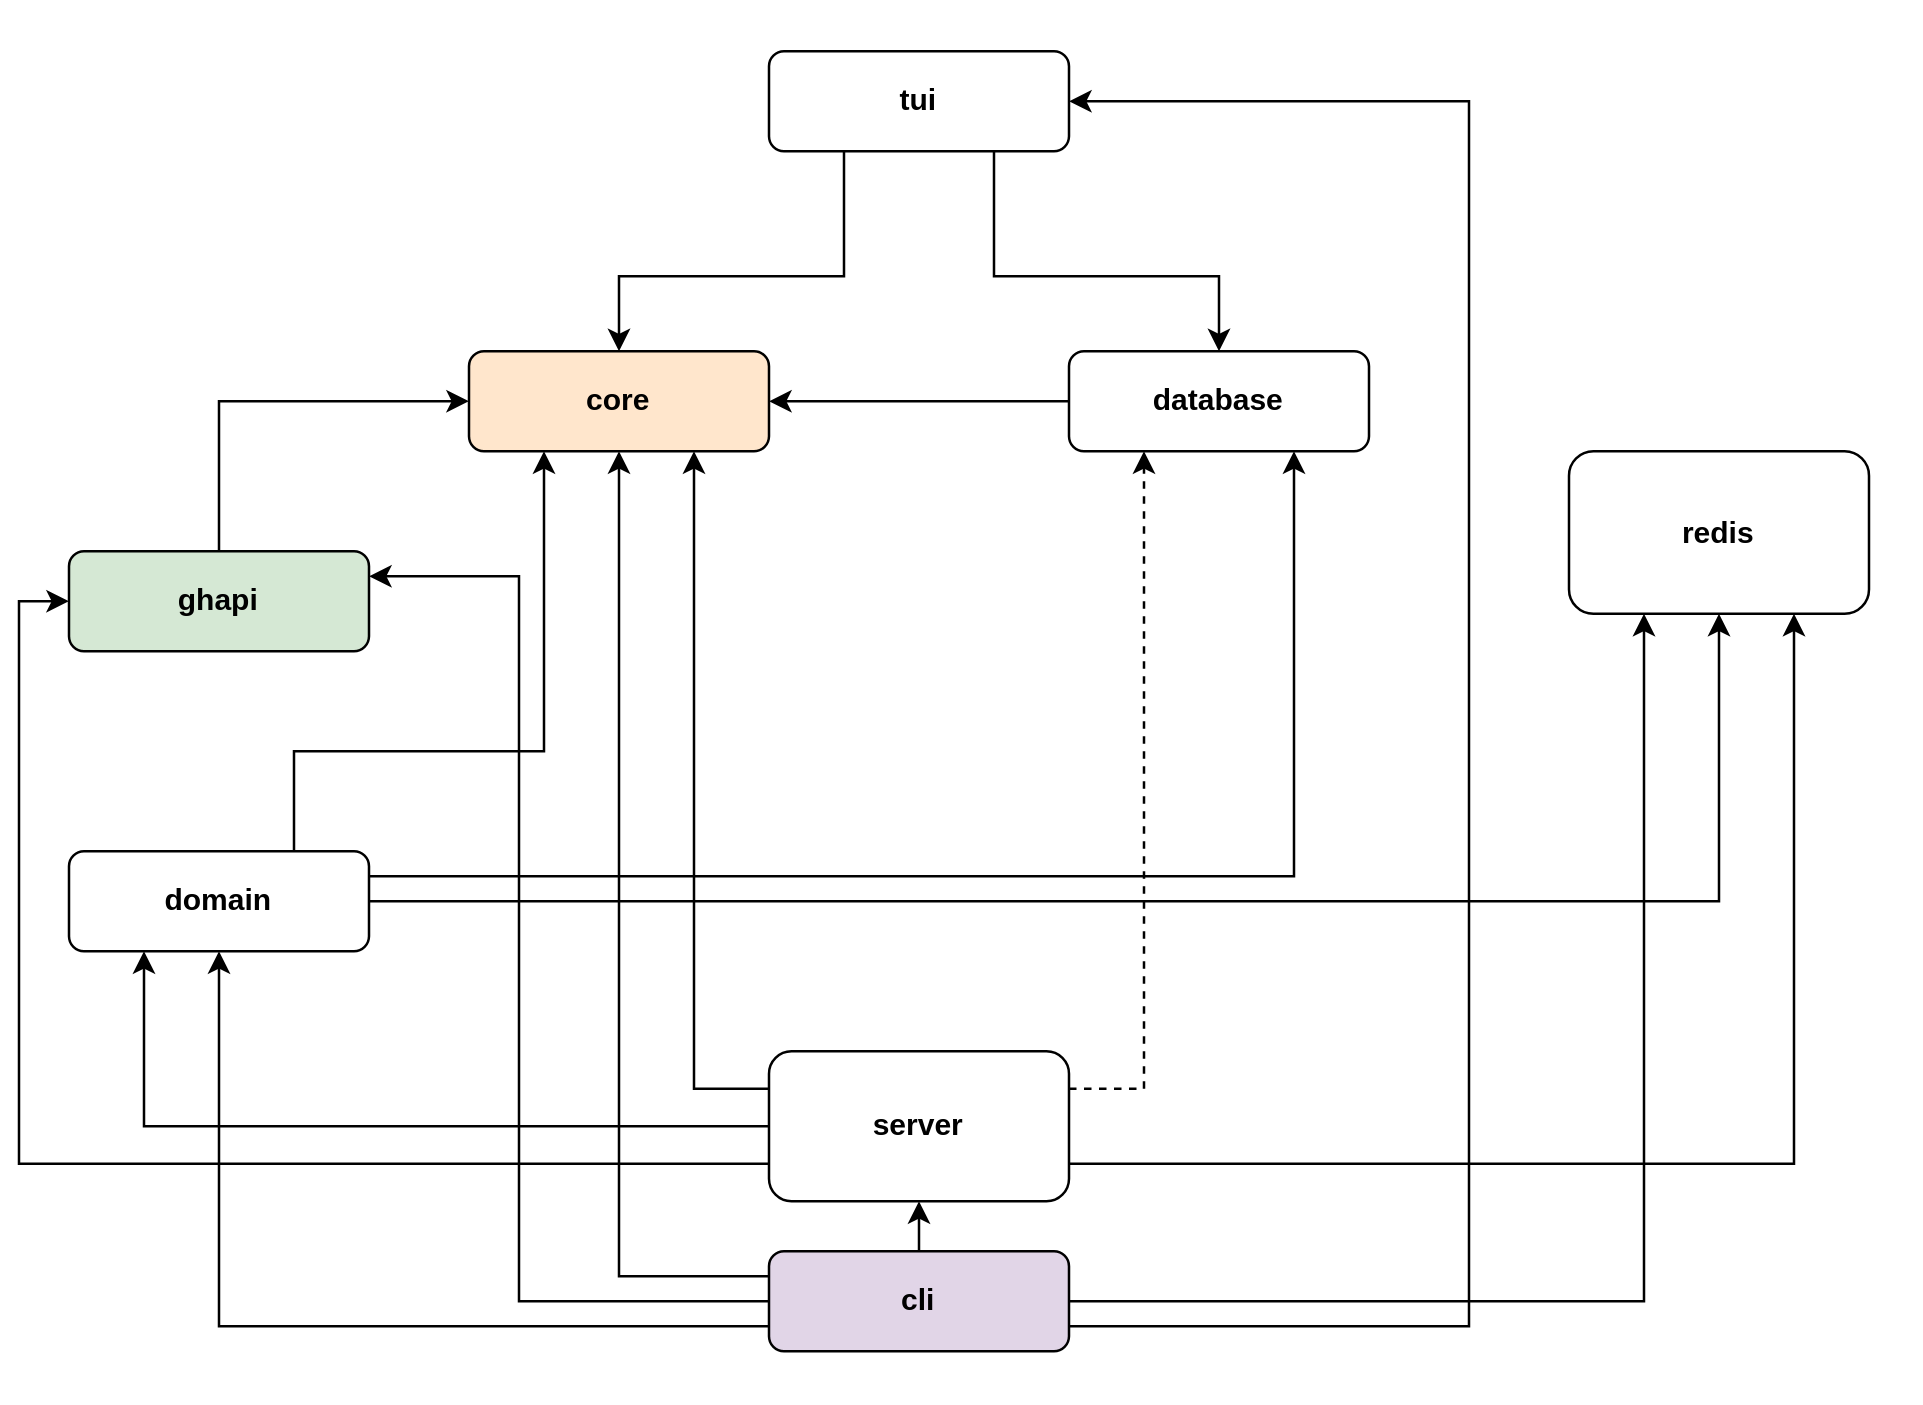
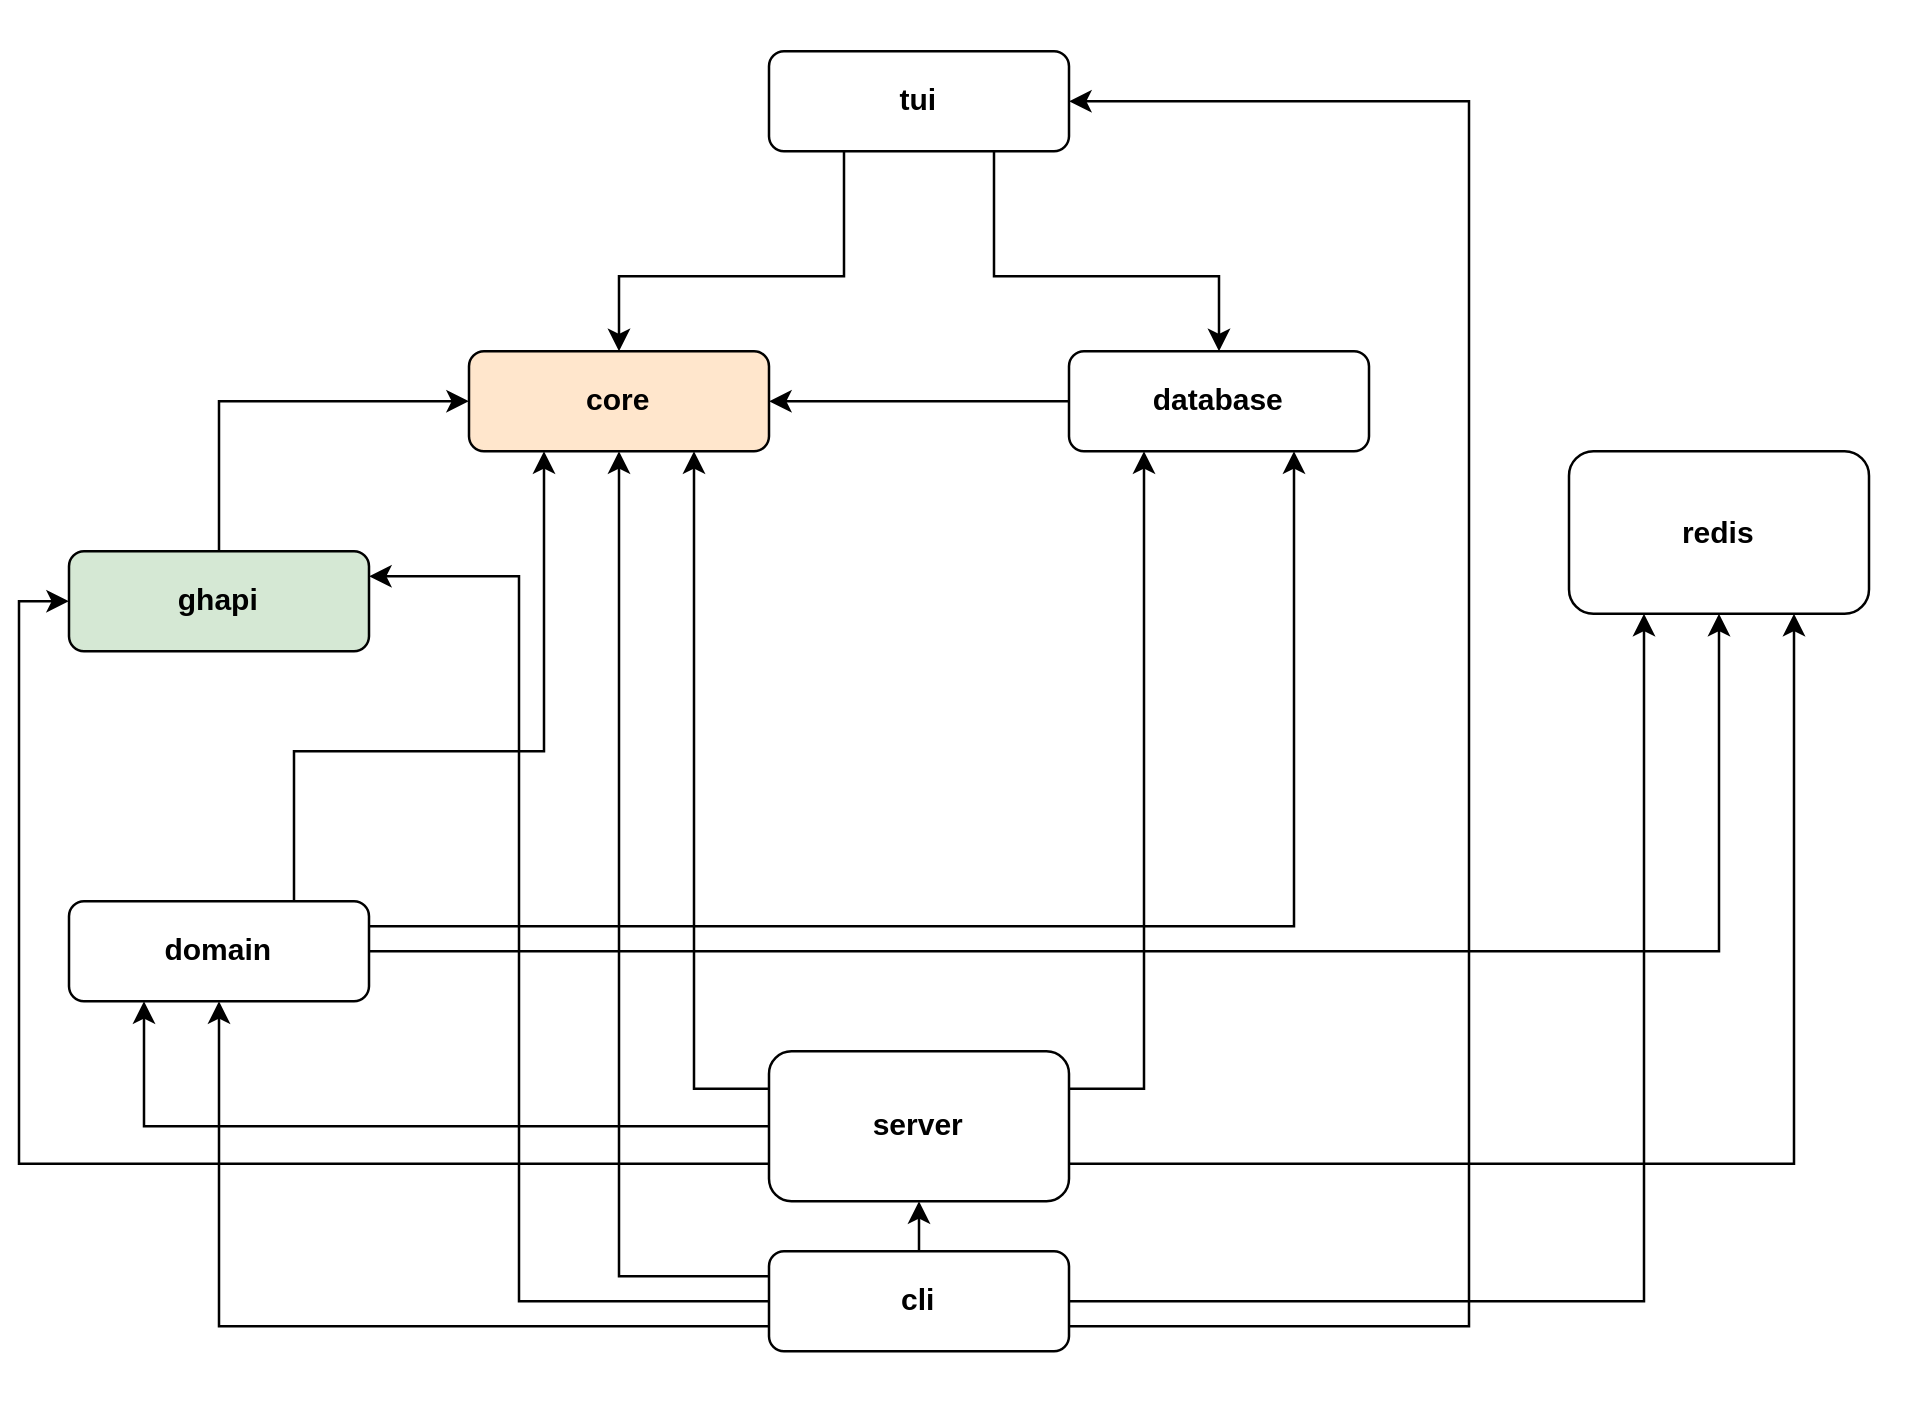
edge "server" -> "database": style dashed -> solid
node "domain": moved (219, 901) -> (219, 951)
node "cli": fillcolor #e1d5e7 -> #ffffff
